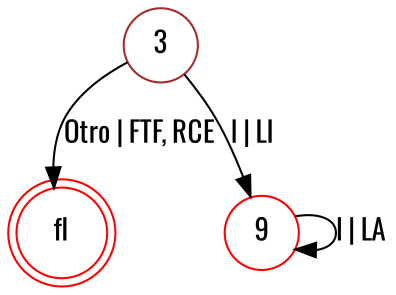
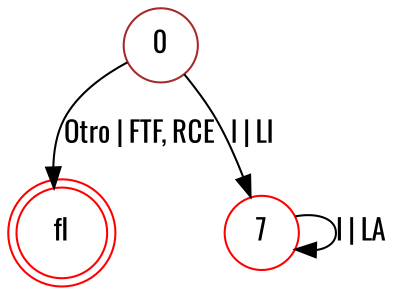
node "3": label "3" -> "0"
node "9": label "9" -> "7"
